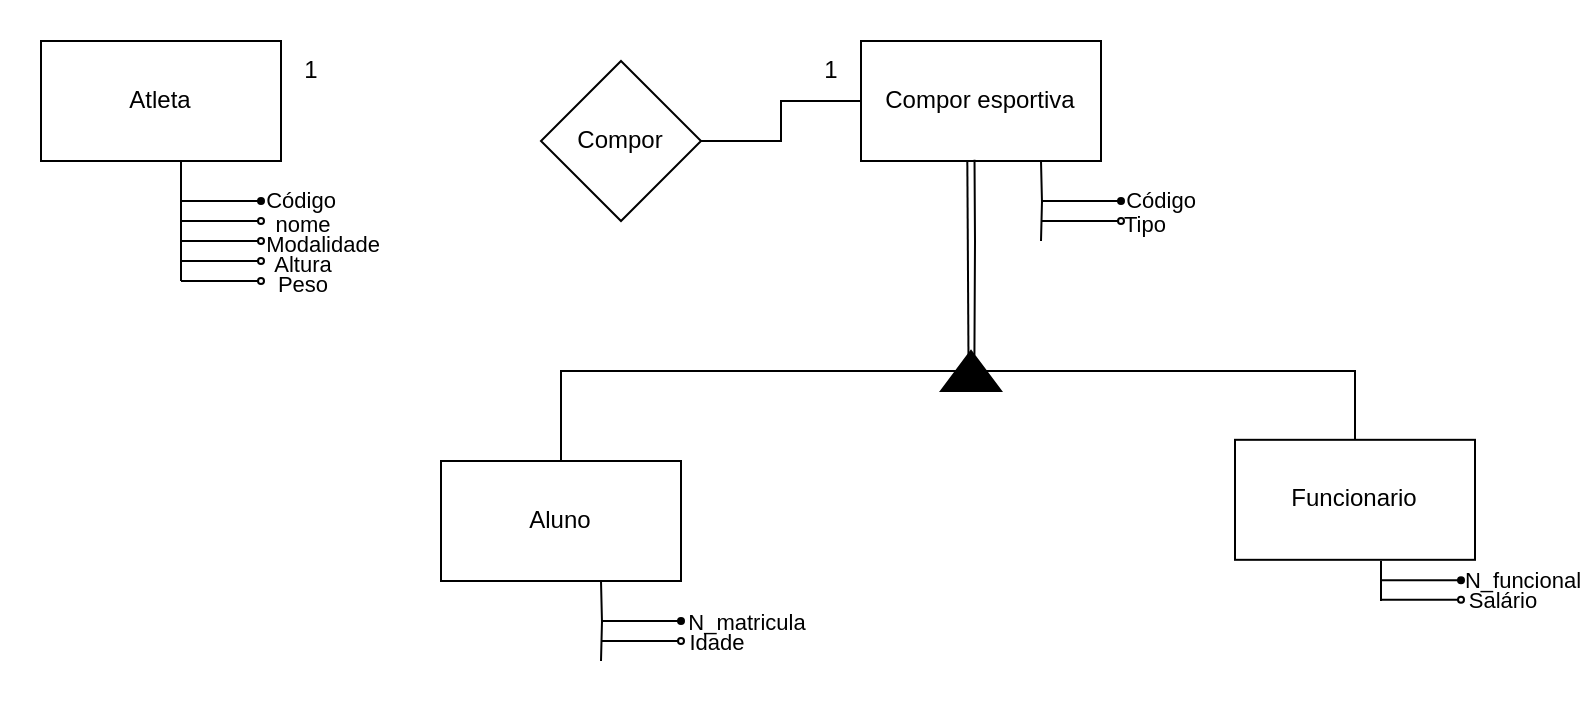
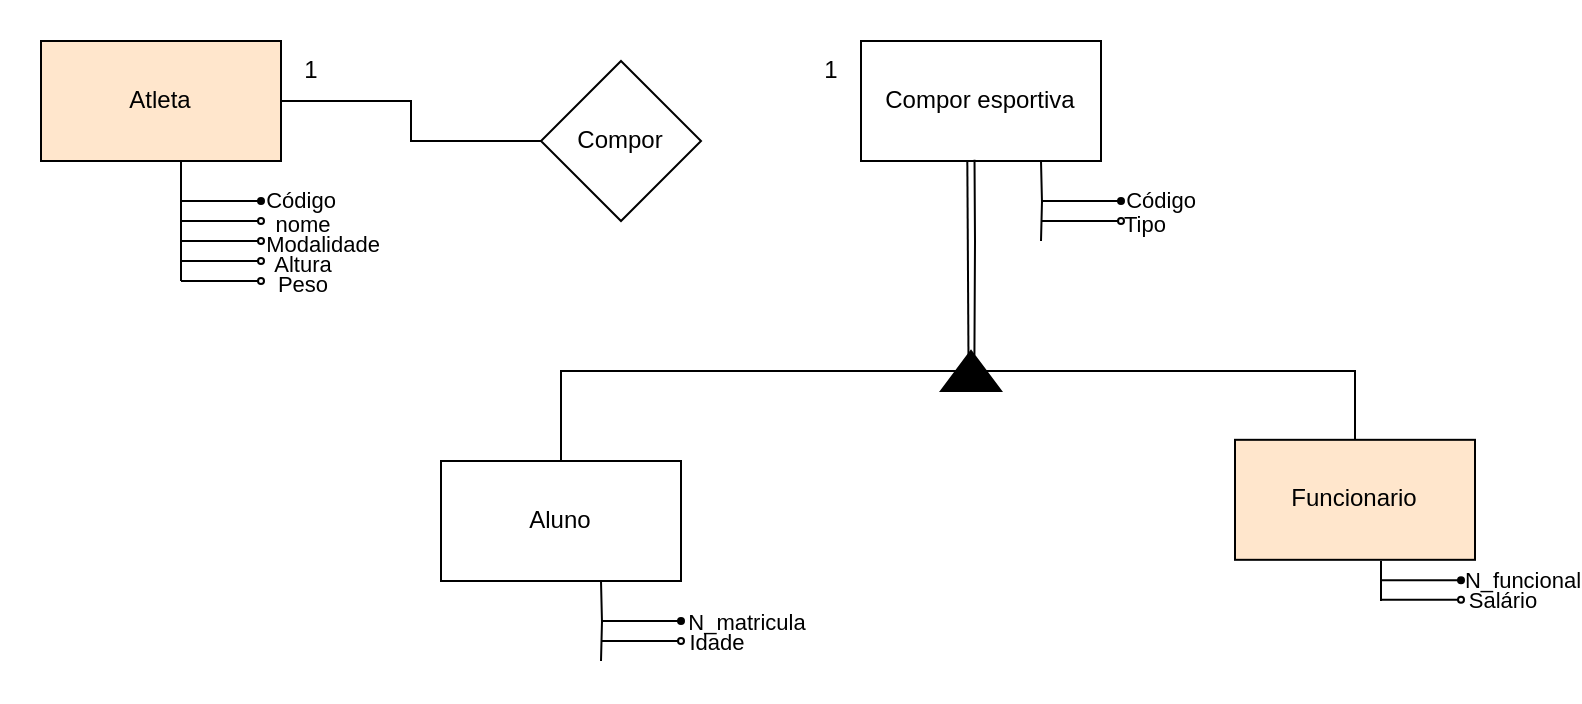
node "Atleta": fillcolor #ffffff -> #ffe6cc
edge "Atleta" -- "Compor": added
edge "Compor esportiva" -- "Compor": removed
node "Funcionario": fillcolor #ffffff -> #ffe6cc
